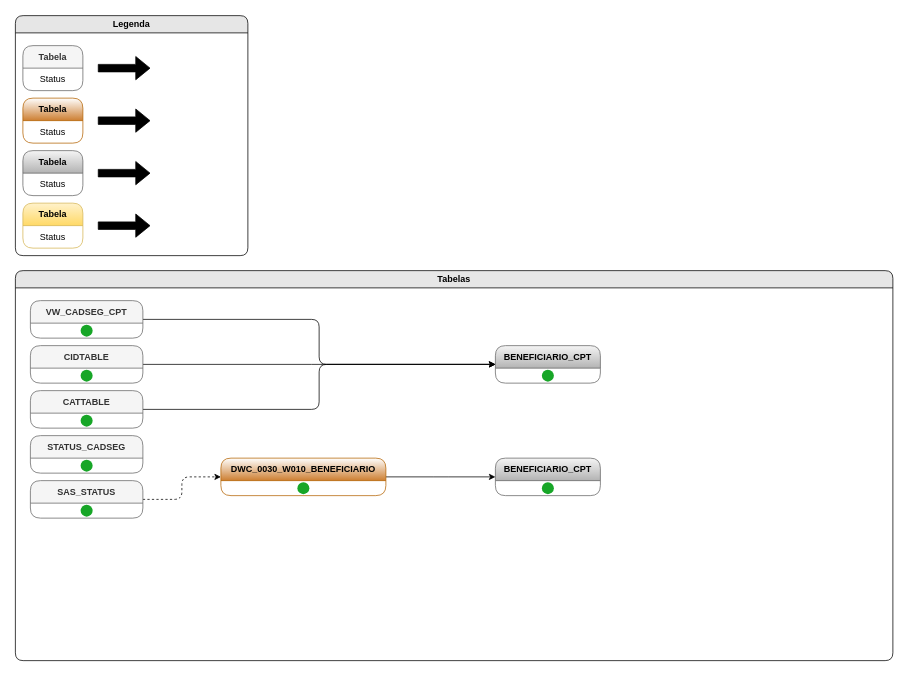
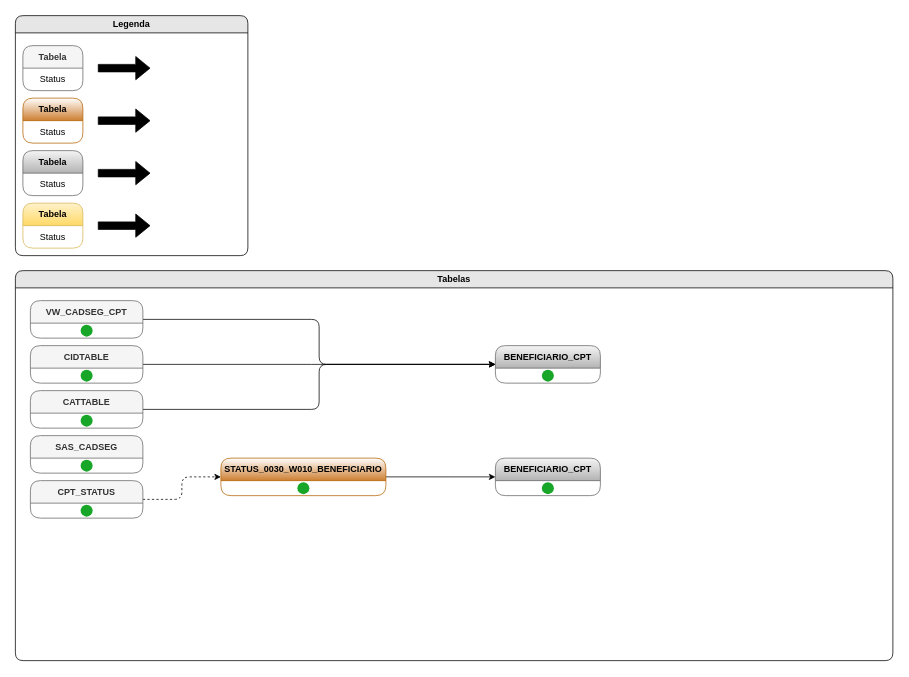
node "STATUS_CADSEG": label "STATUS_CADSEG" -> "SAS_CADSEG"
node "DWC_0030_W010_BENEFICIARIO": label "DWC_0030_W010_BENEFICIARIO" -> "STATUS_0030_W010_BENEFICIARIO"
node "SAS_STATUS": label "SAS_STATUS" -> "CPT_STATUS"
